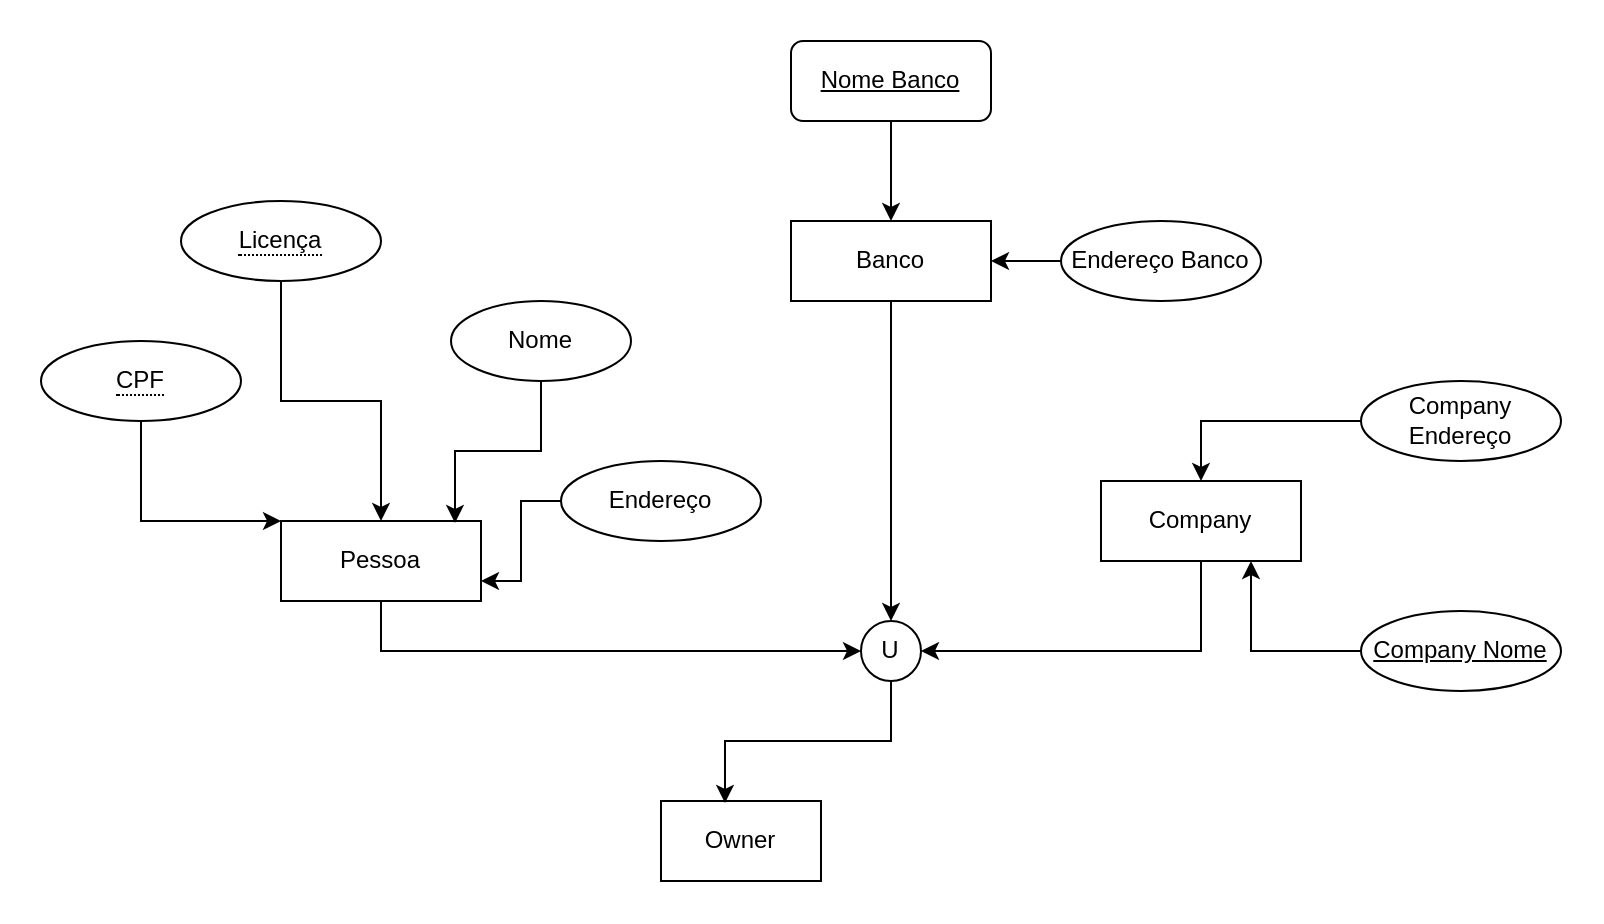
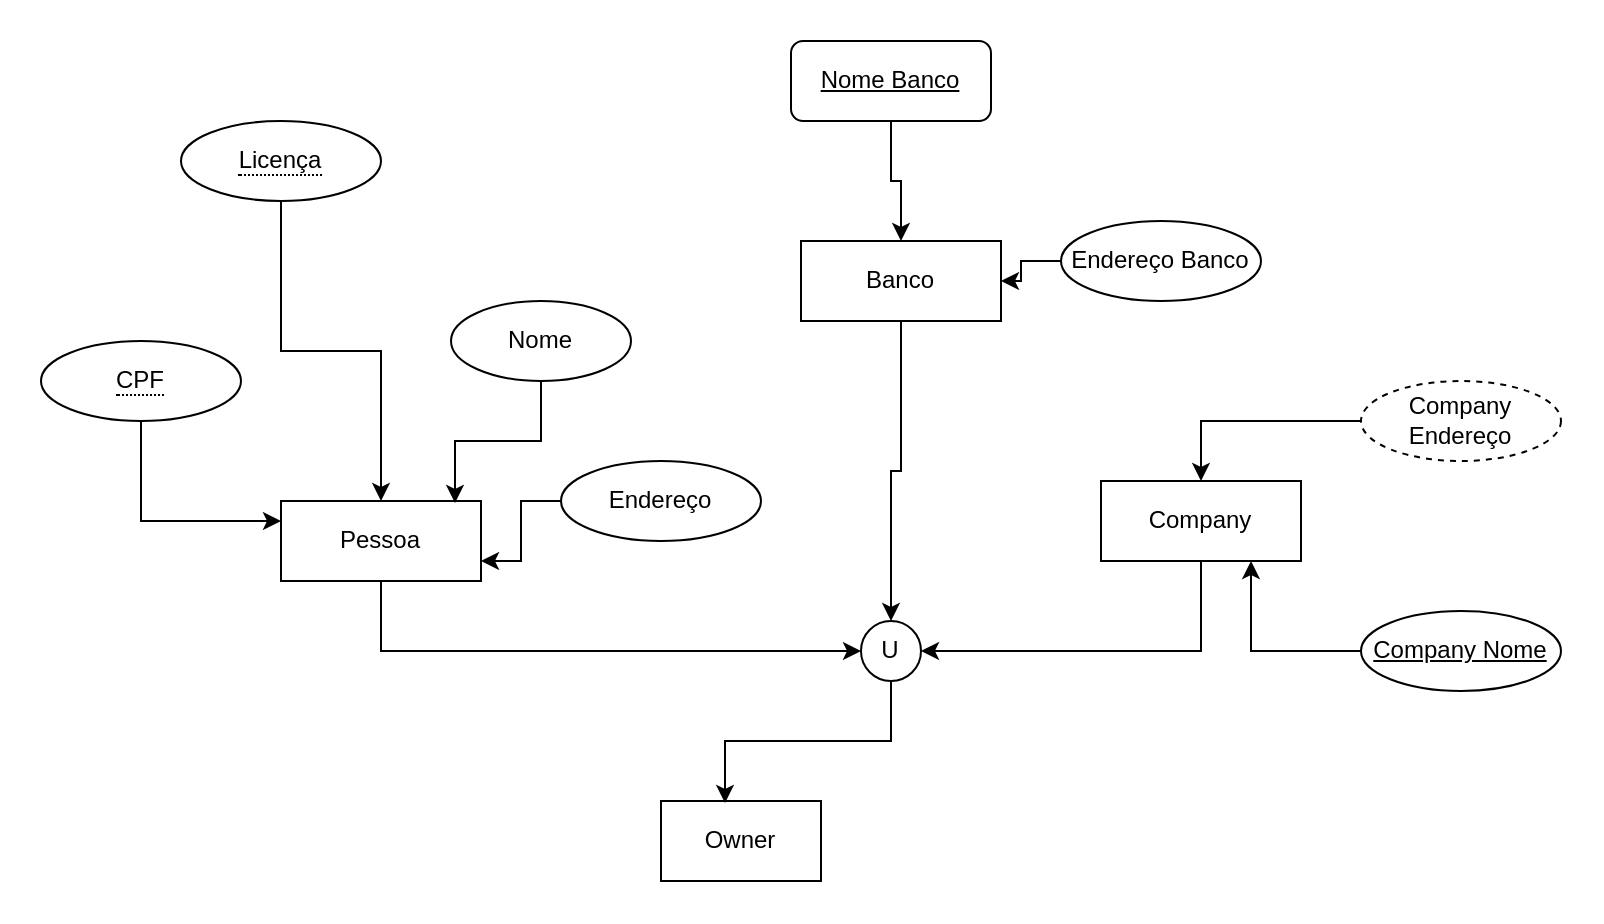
node "Licença": moved (281, 241) -> (281, 161)
node "Banco": moved (891, 261) -> (901, 281)
node "Company Endereço": style solid -> dashed
node "Pessoa": moved (381, 561) -> (381, 541)
